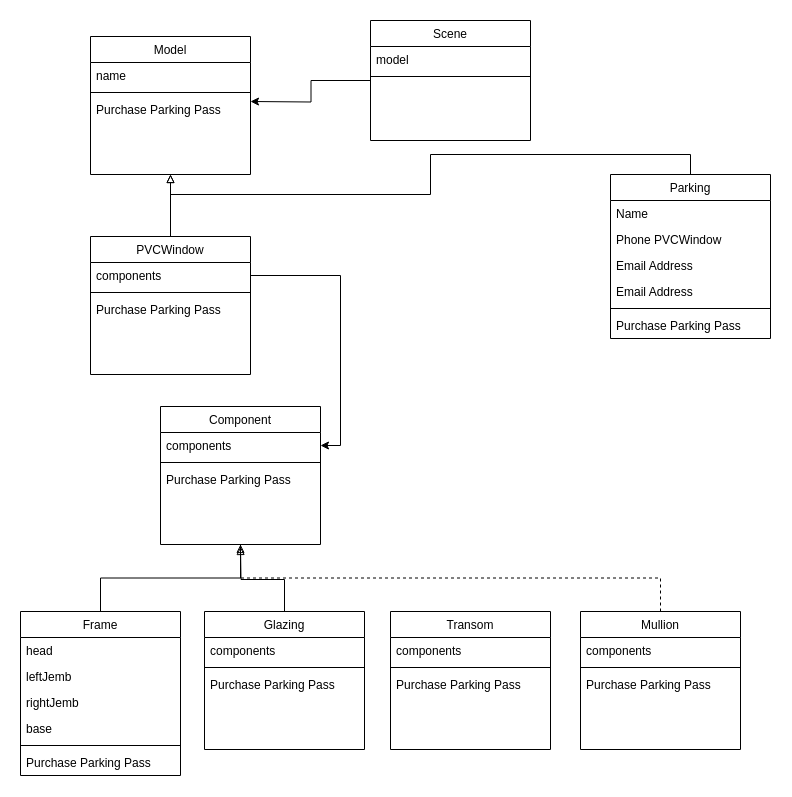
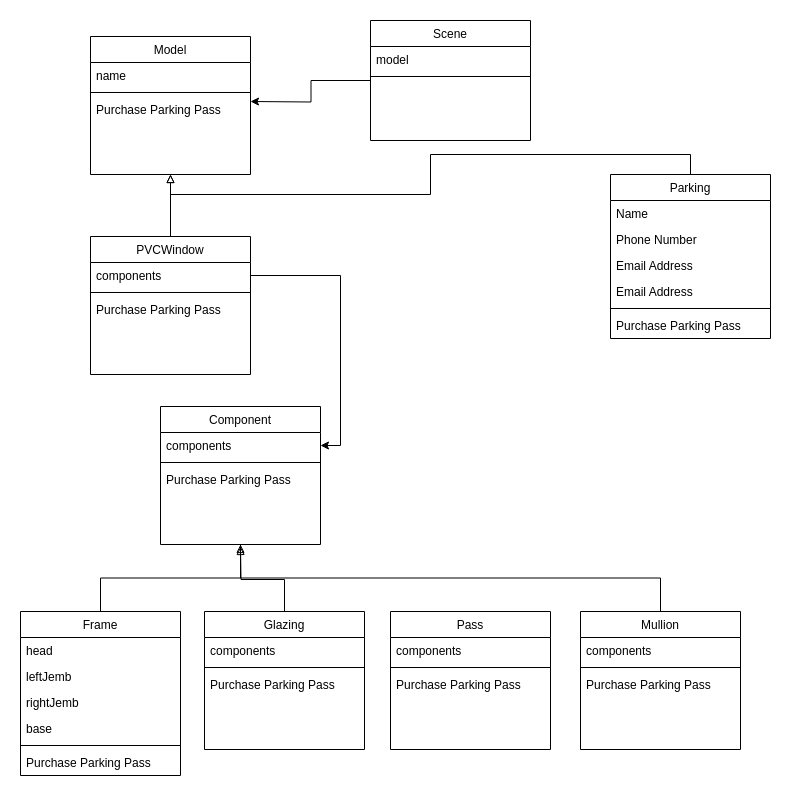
node "Phone PVCWindow": label "Phone PVCWindow" -> "Phone Number"
edge "Mullion" -> "Component": style dashed -> solid
node "Transom": label "Transom" -> "Pass"
